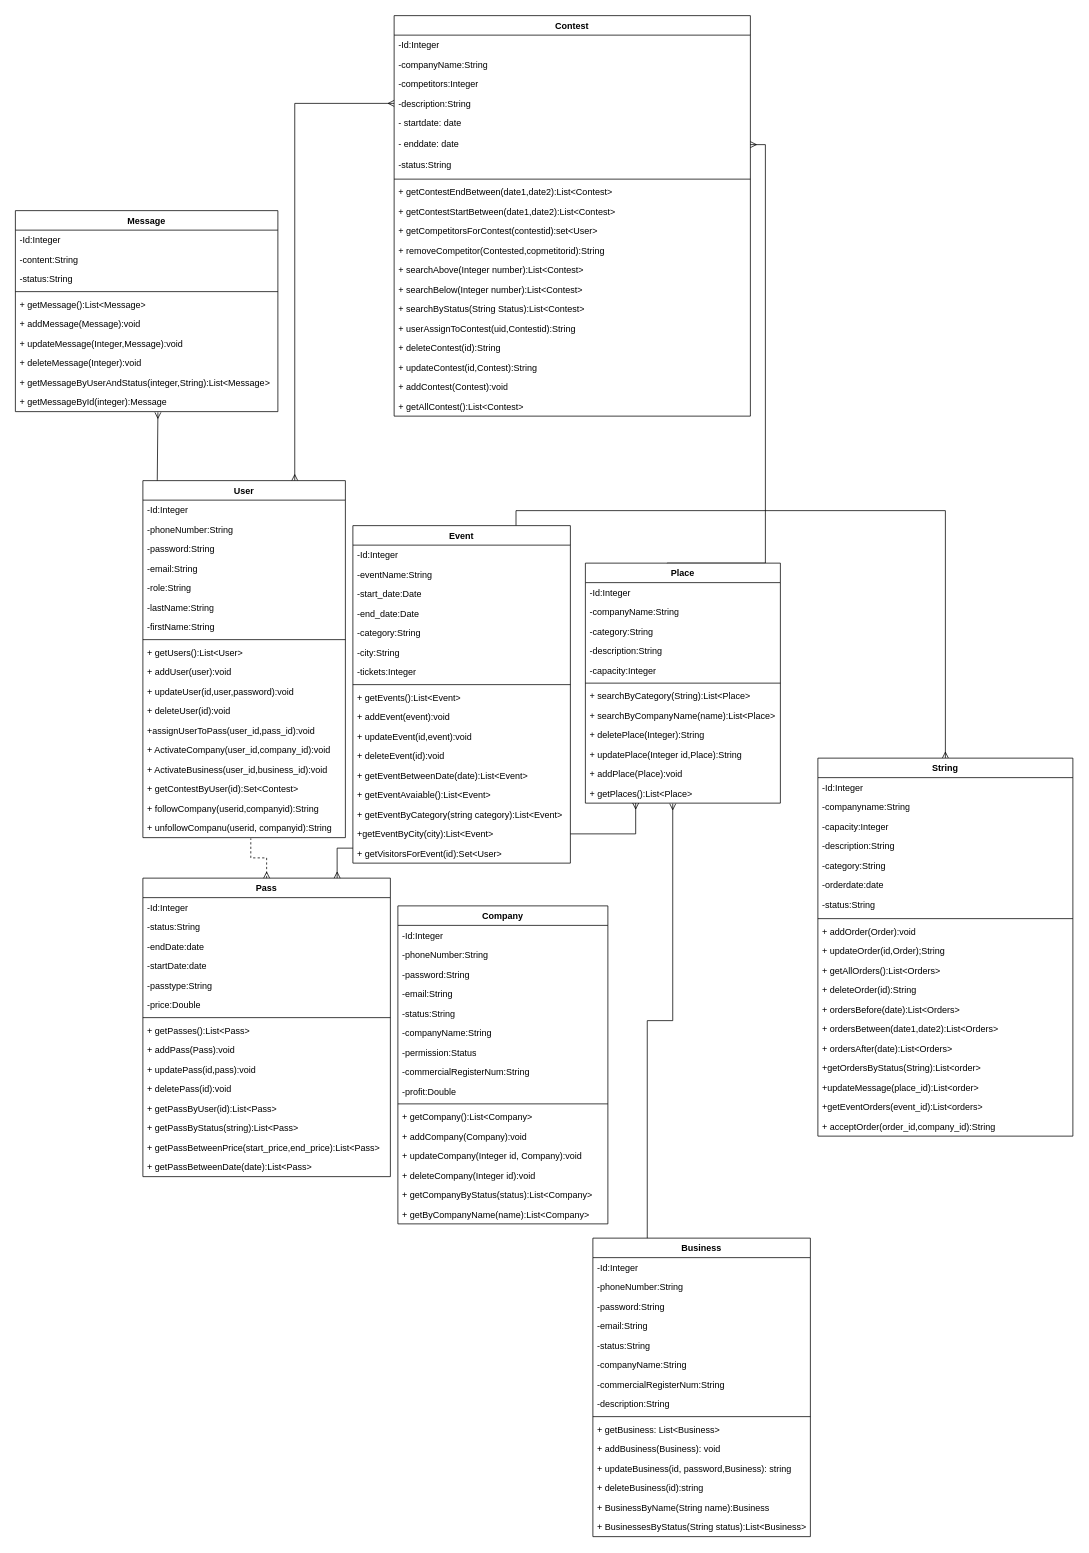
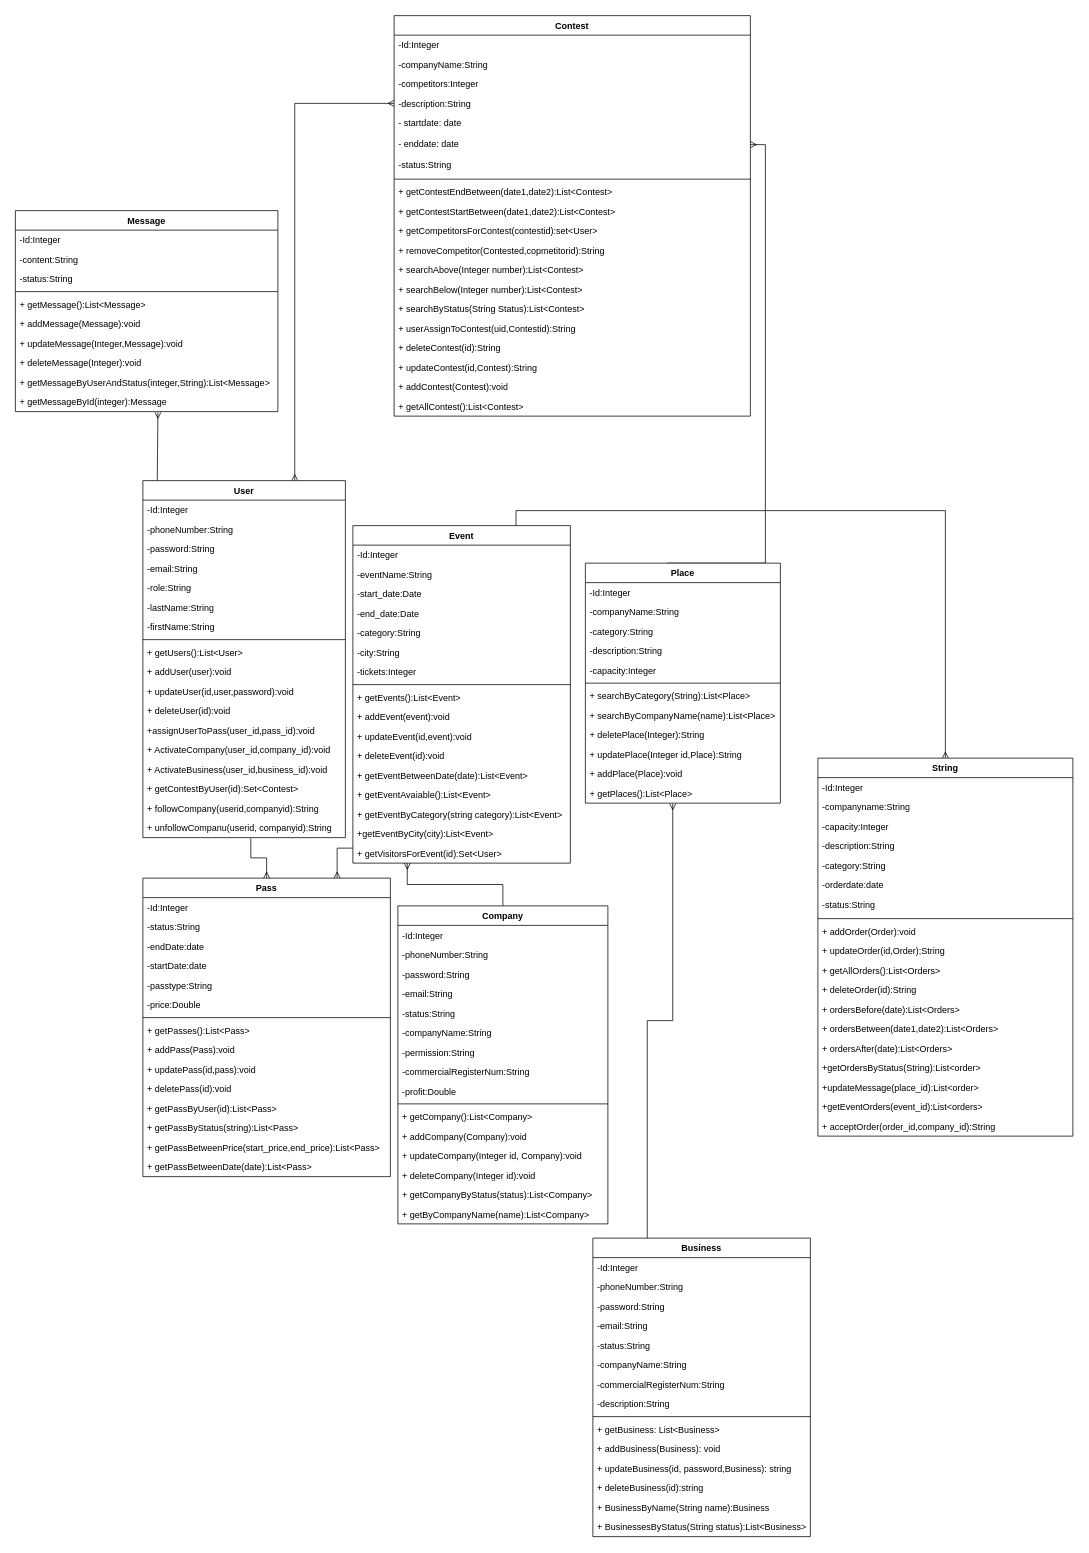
edge "+getEventByCity(city):List<Event>" -> "+ getPlaces():List<Place>": removed
edge "+ unfollowCompanu(userid, companyid):String" -> "Pass": style dashed -> solid
edge "Company" -> "Event": added
node "-permission:Status": label "-permission:Status" -> "-permission:String"
